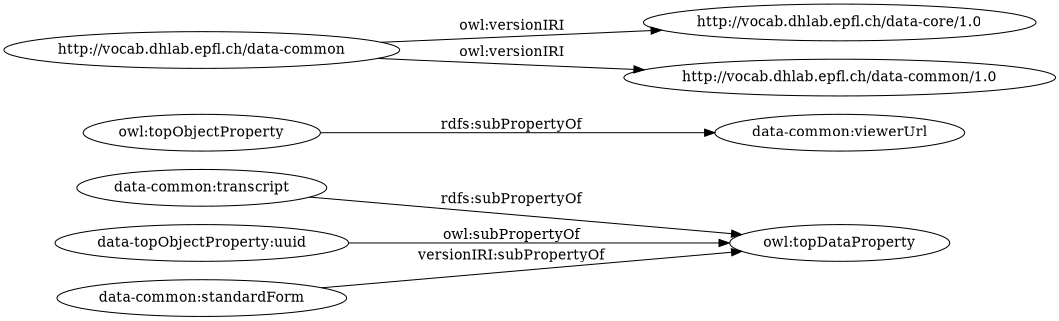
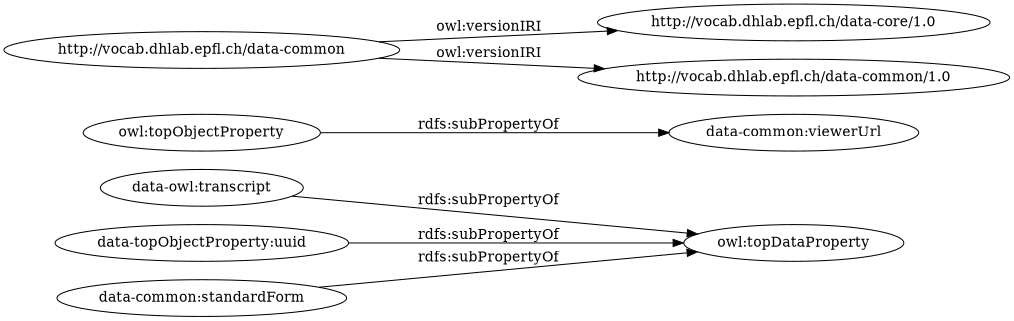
node "data-common:transcript": label "data-common:transcript" -> "data-owl:transcript"
edge "data-topObjectProperty:uuid" -> "owl:topDataProperty": label "owl:subPropertyOf" -> "rdfs:subPropertyOf"
edge "data-common:standardForm" -> "owl:topDataProperty": label "versionIRI:subPropertyOf" -> "rdfs:subPropertyOf"
